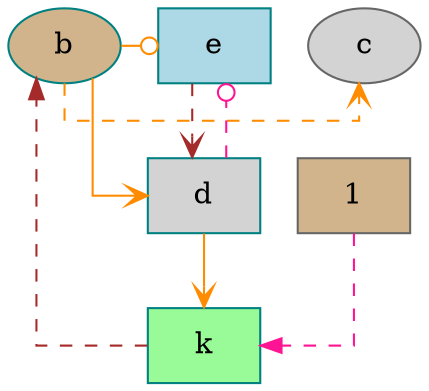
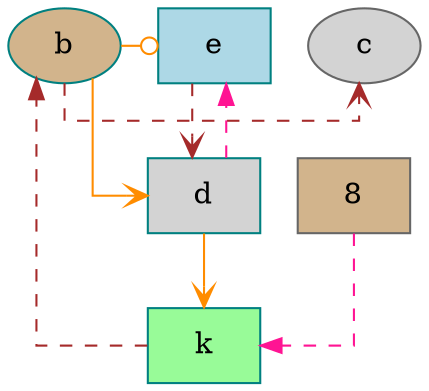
edge "b" -> "c": color darkorange -> brown
edge "d" -> "e": arrowhead odot -> normal
node "1": label "1" -> "8"
